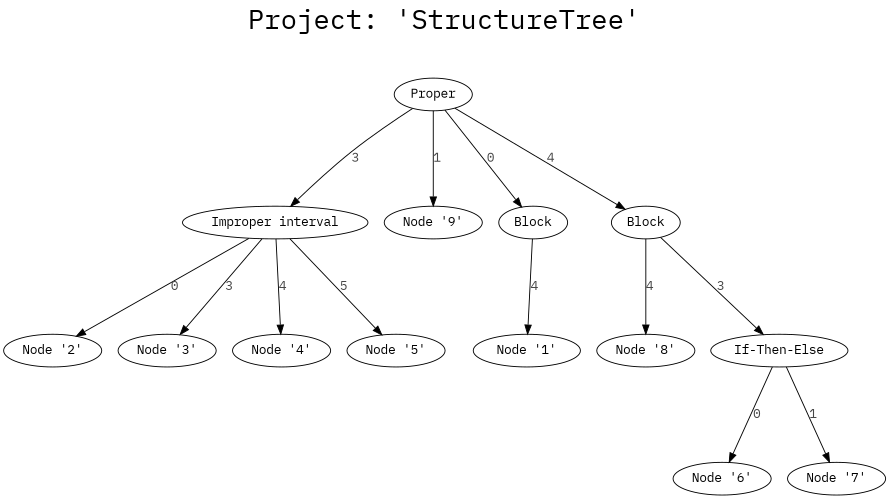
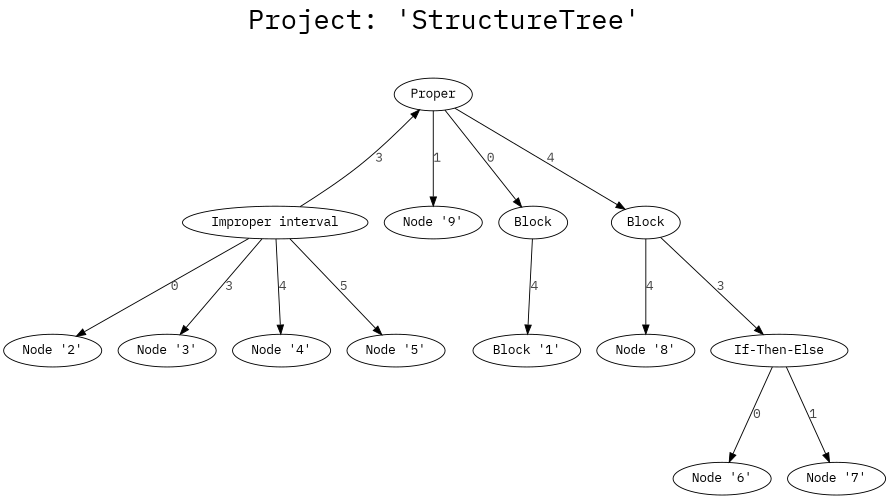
edge "Proper" -> "Improper interval": reversed
node "Node '1'": label "Node '1'" -> "Block '1'"
